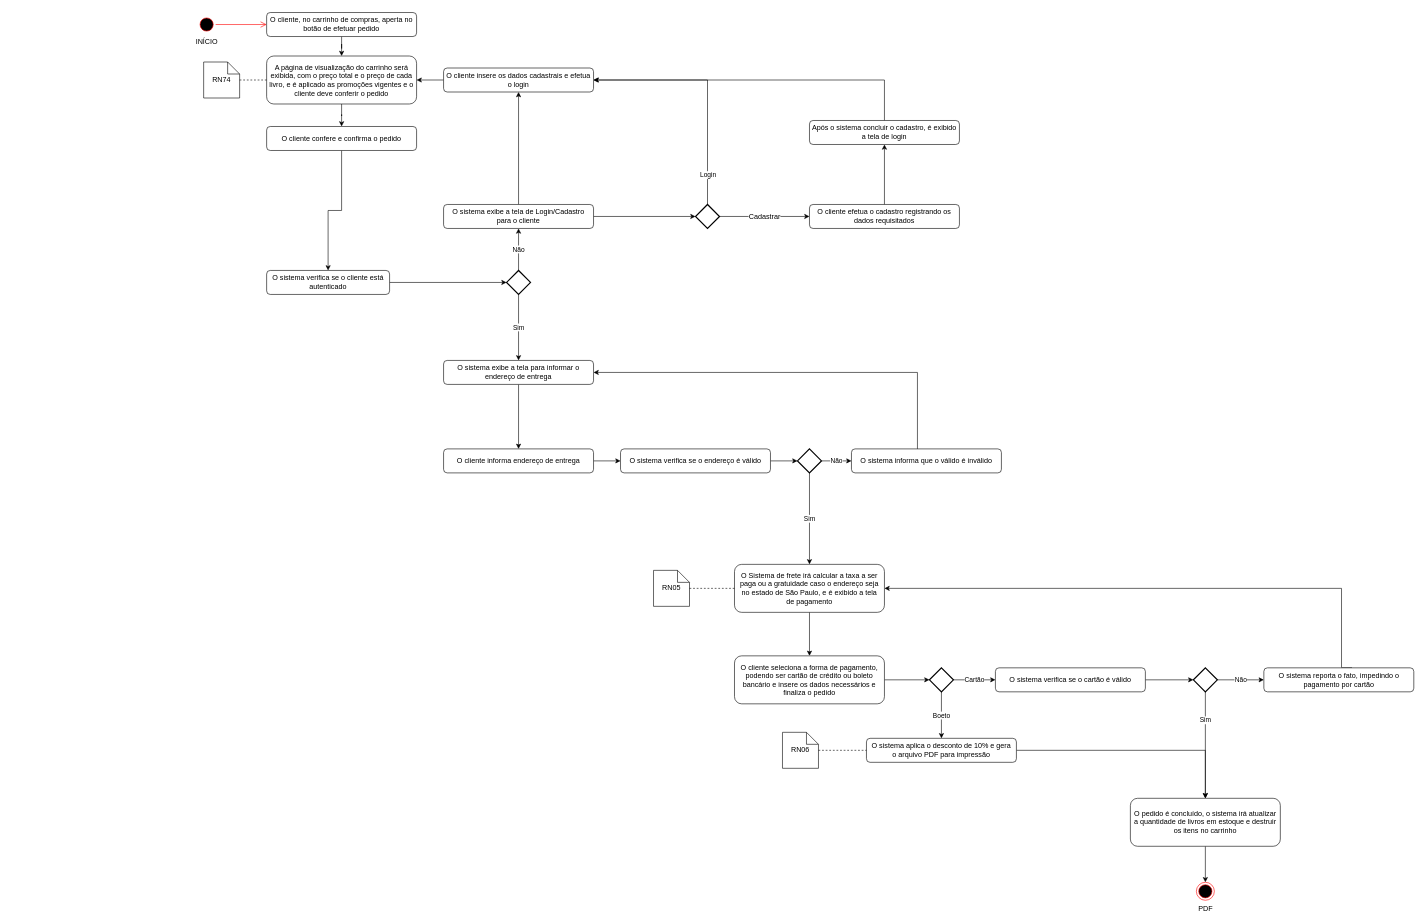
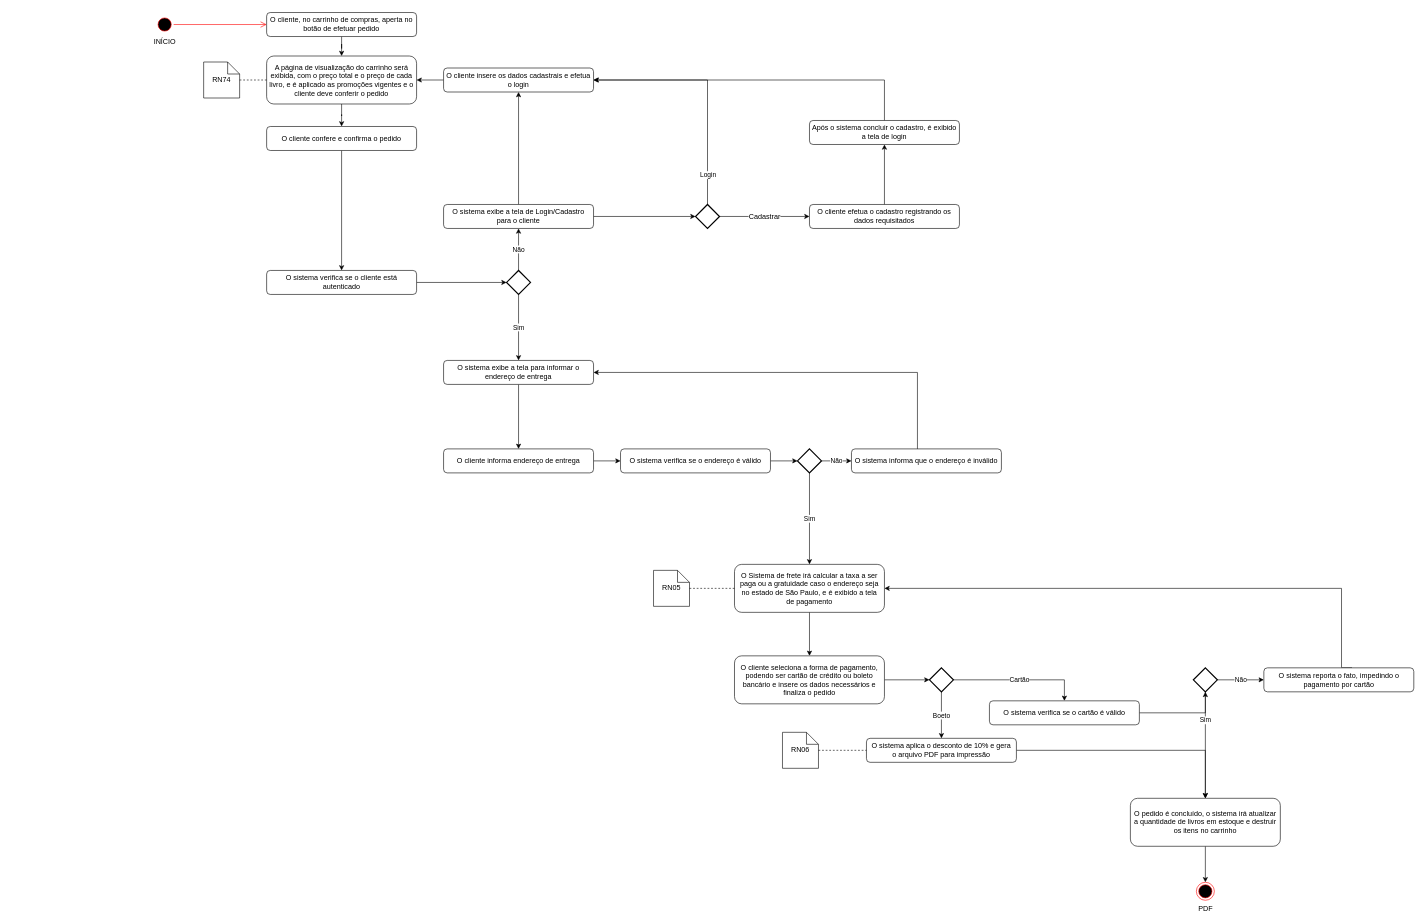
node "INÍCIO": moved (207, 24) -> (165, 24)
node "O sistema verifica se o cliente está autenticado": size 123x24 -> 150x24
node "O sistema informa que o válido é inválido": label "O sistema informa que o válido é inválido" -> "O sistema informa que o endereço é inválido"
node "O sistema verifica se o cartão é válido": moved (1071, 680) -> (1065, 713)
